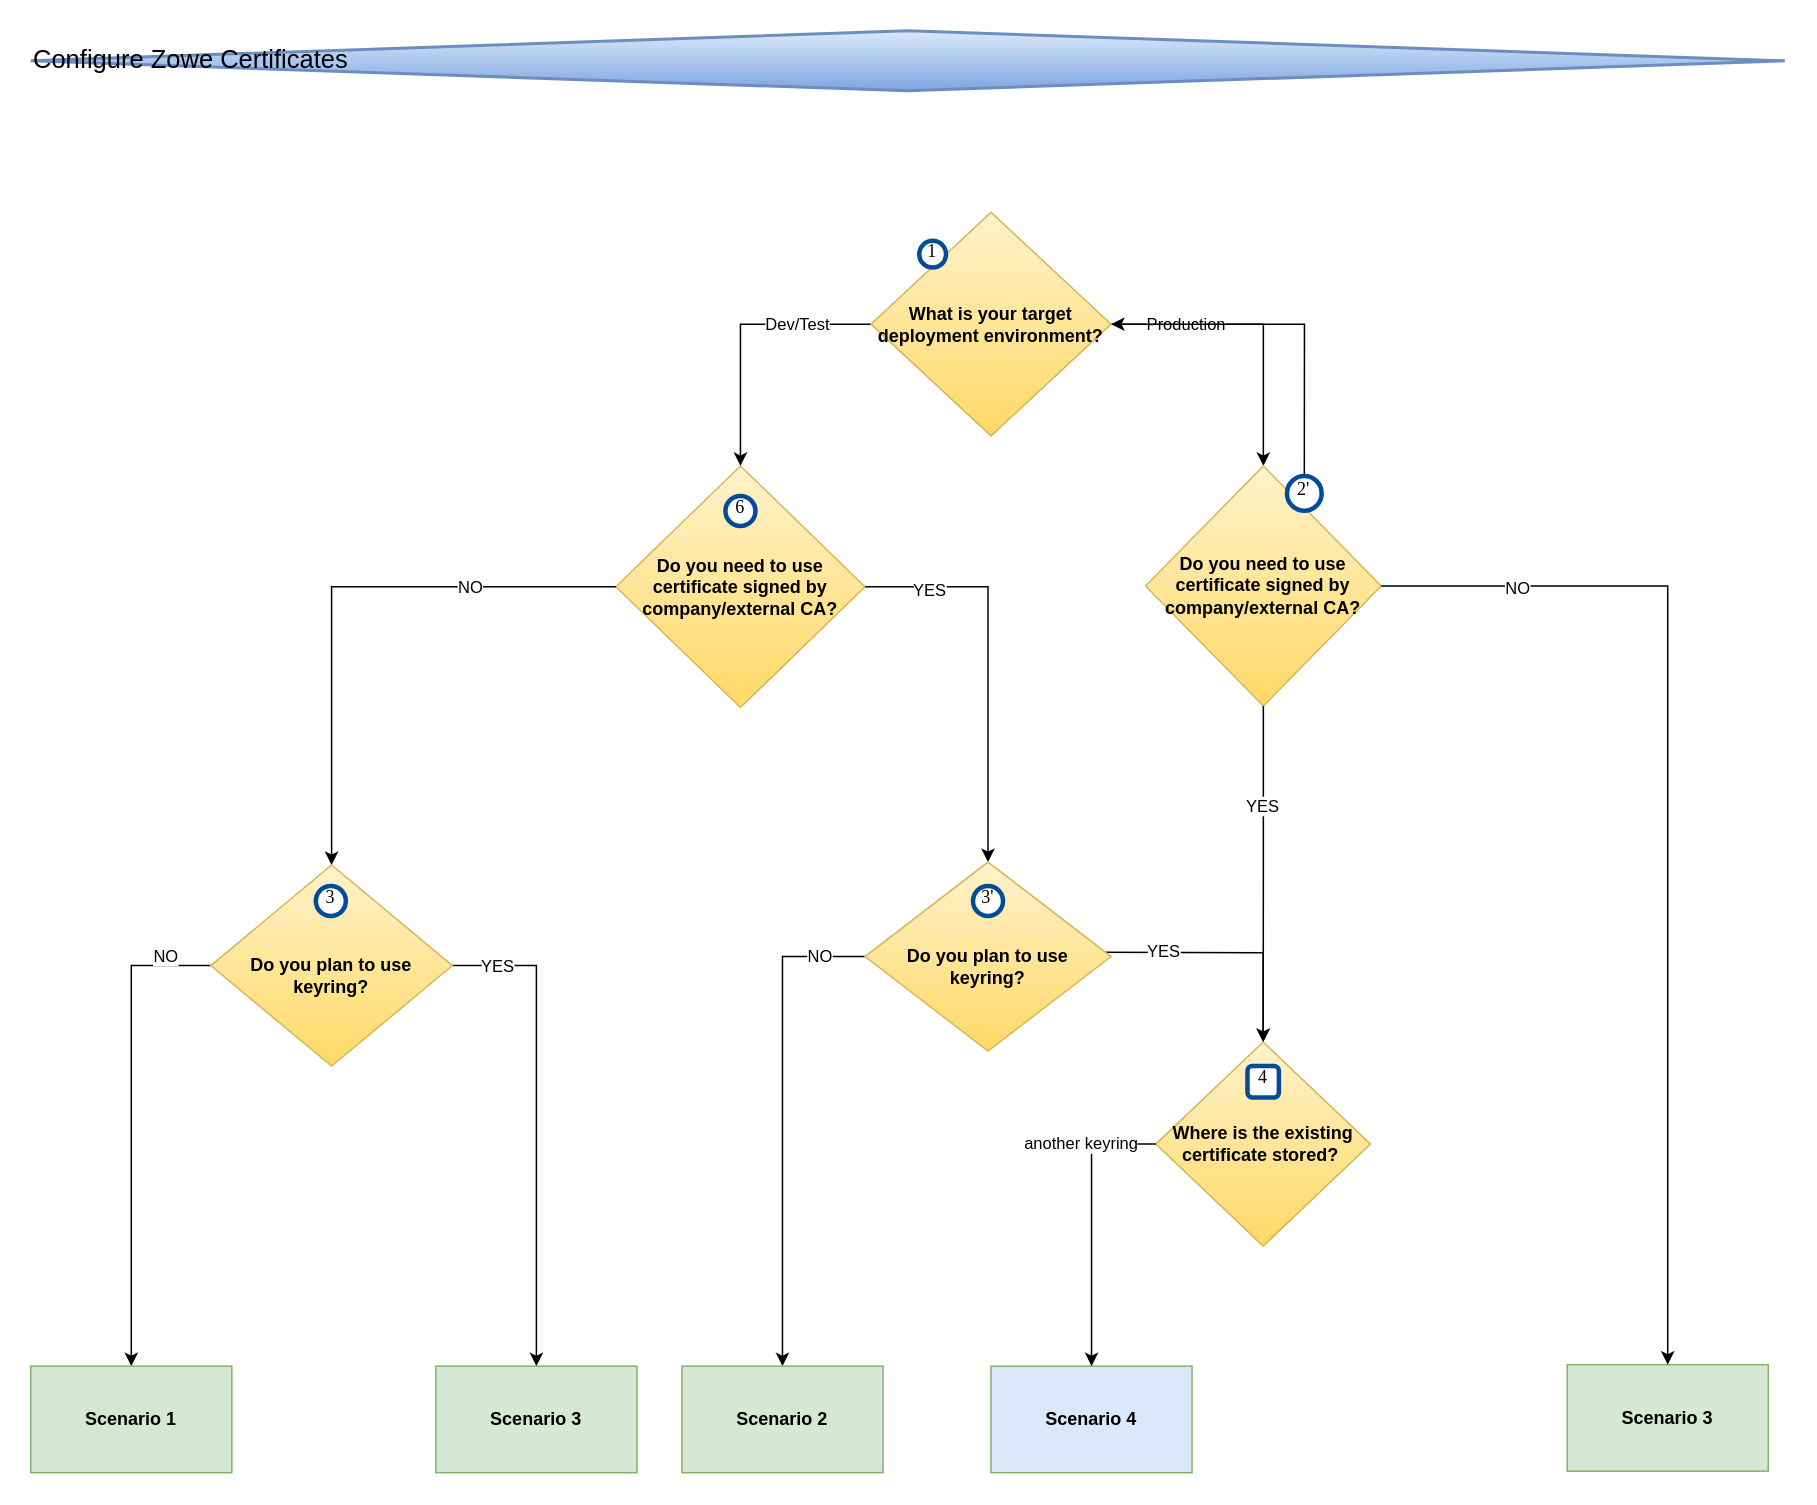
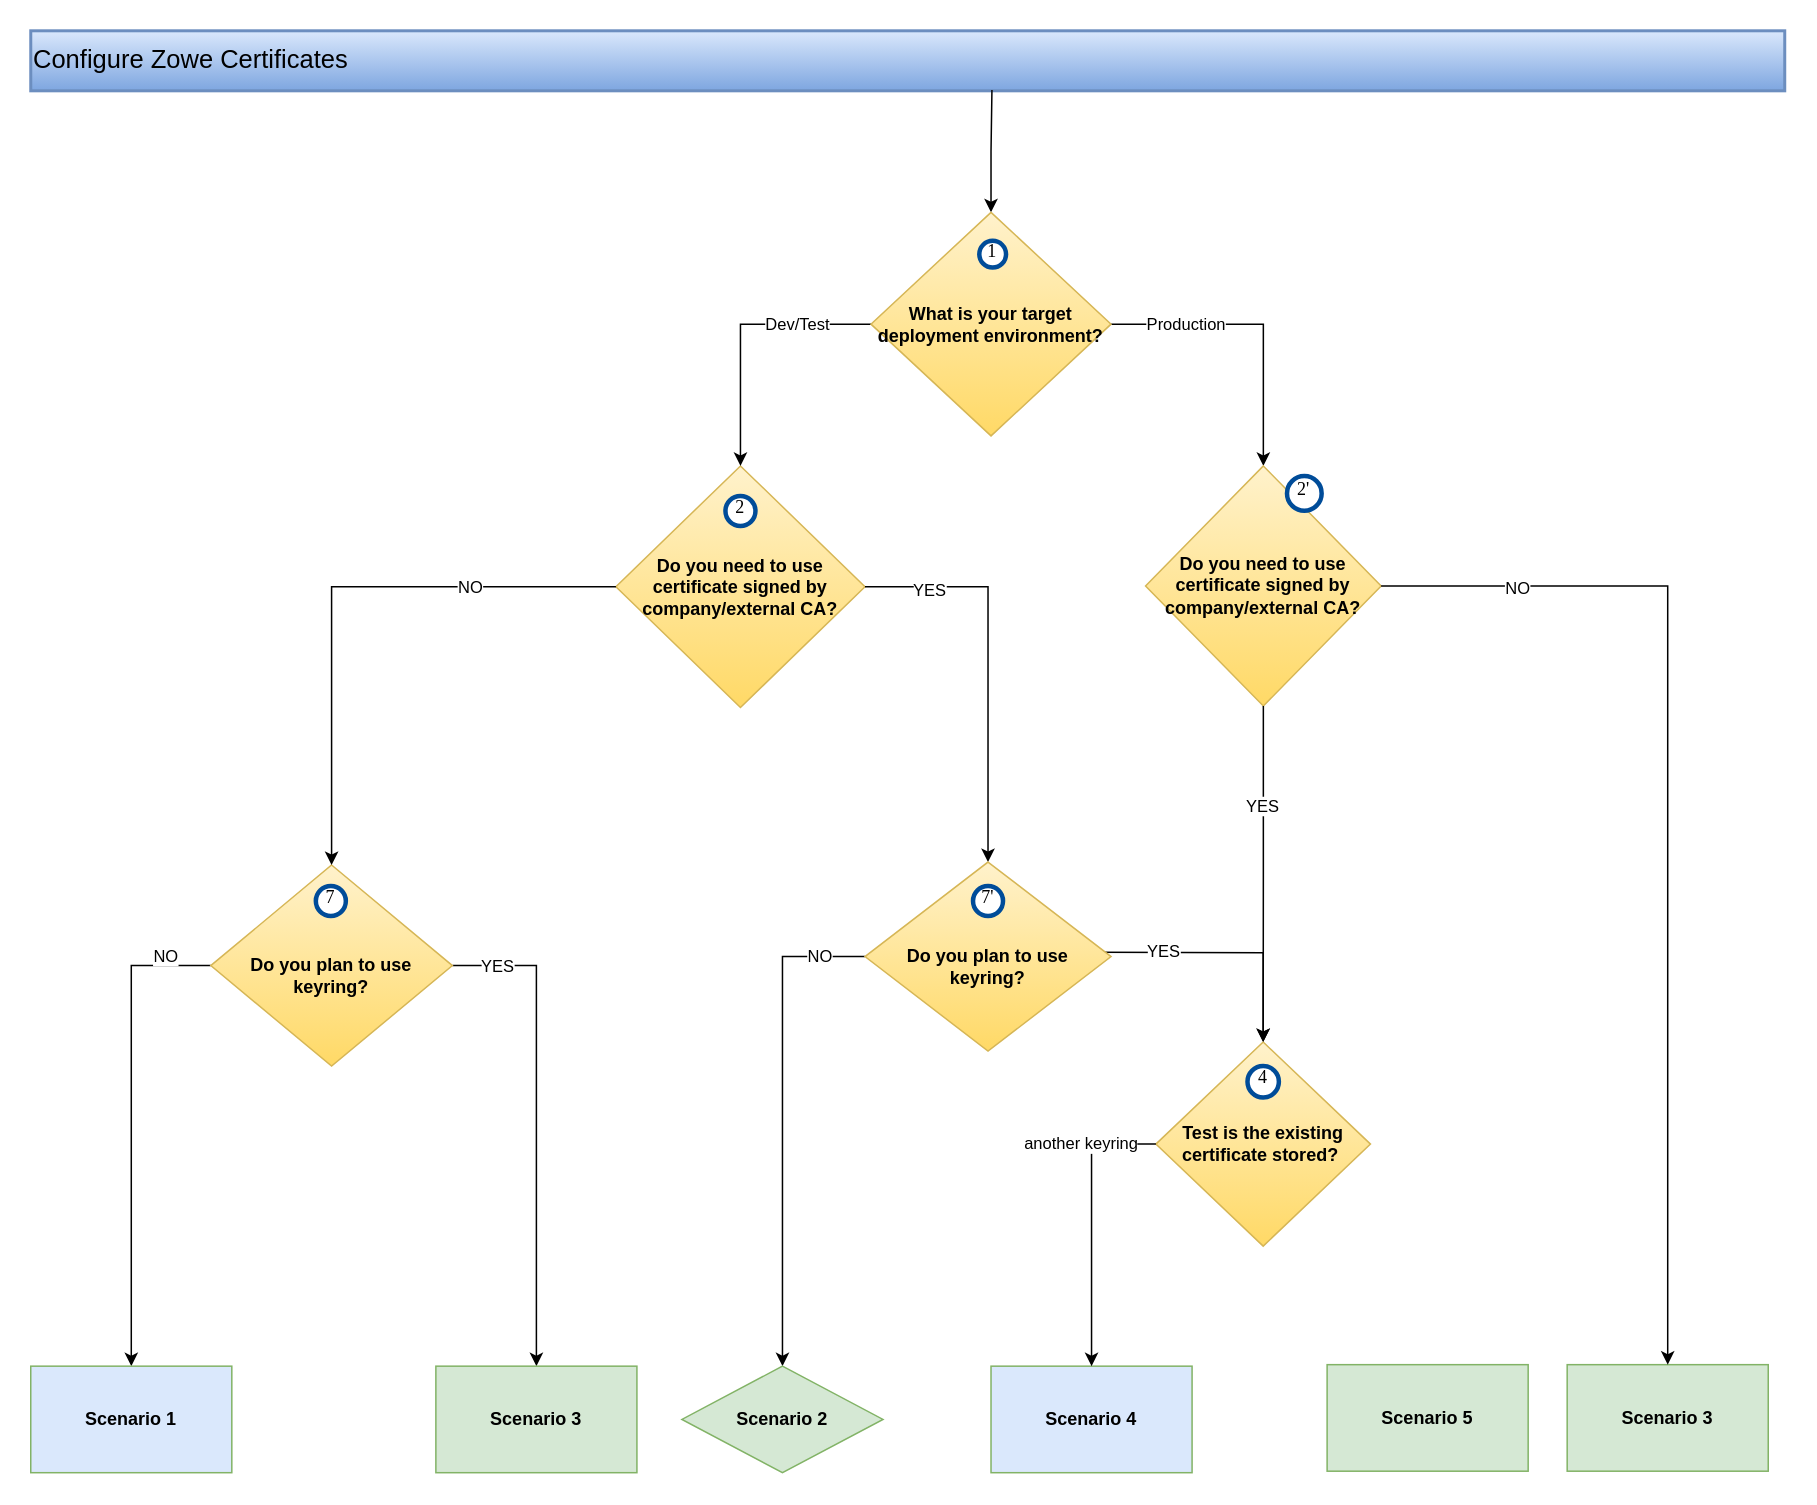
node "Configure Zowe Certificates": shape diamond -> rectangle
node "1": moved (932, 254) -> (992, 254)
edge "2'" -> "What is your target deployment environment?": now "Configure Zowe Certificates" -> "What is your target deployment environment?"
node "6": label "6" -> "2"
node "3": label "3" -> "7"
node "3'": label "3'" -> "7'"
node "4": shape rounded rectangle -> ellipse
node "Where is the existing certificate stored?": label "Where is the existing certificate stored?" -> "Test is the existing certificate stored?"
node "Scenario 5": added
node "Scenario 1": fillcolor #d5e8d4 -> #dae8fc
node "Scenario 2": shape rectangle -> diamond
